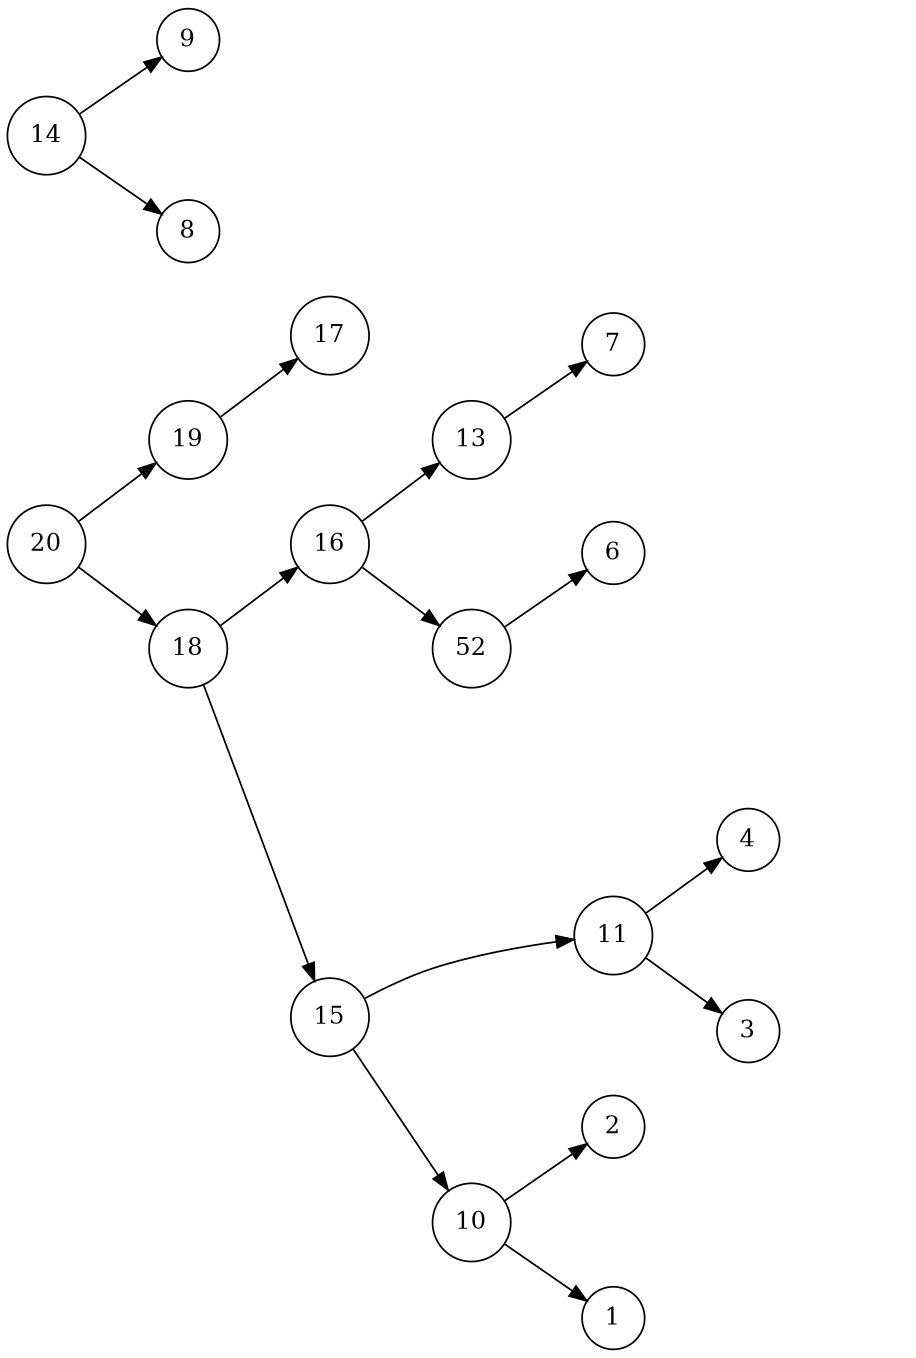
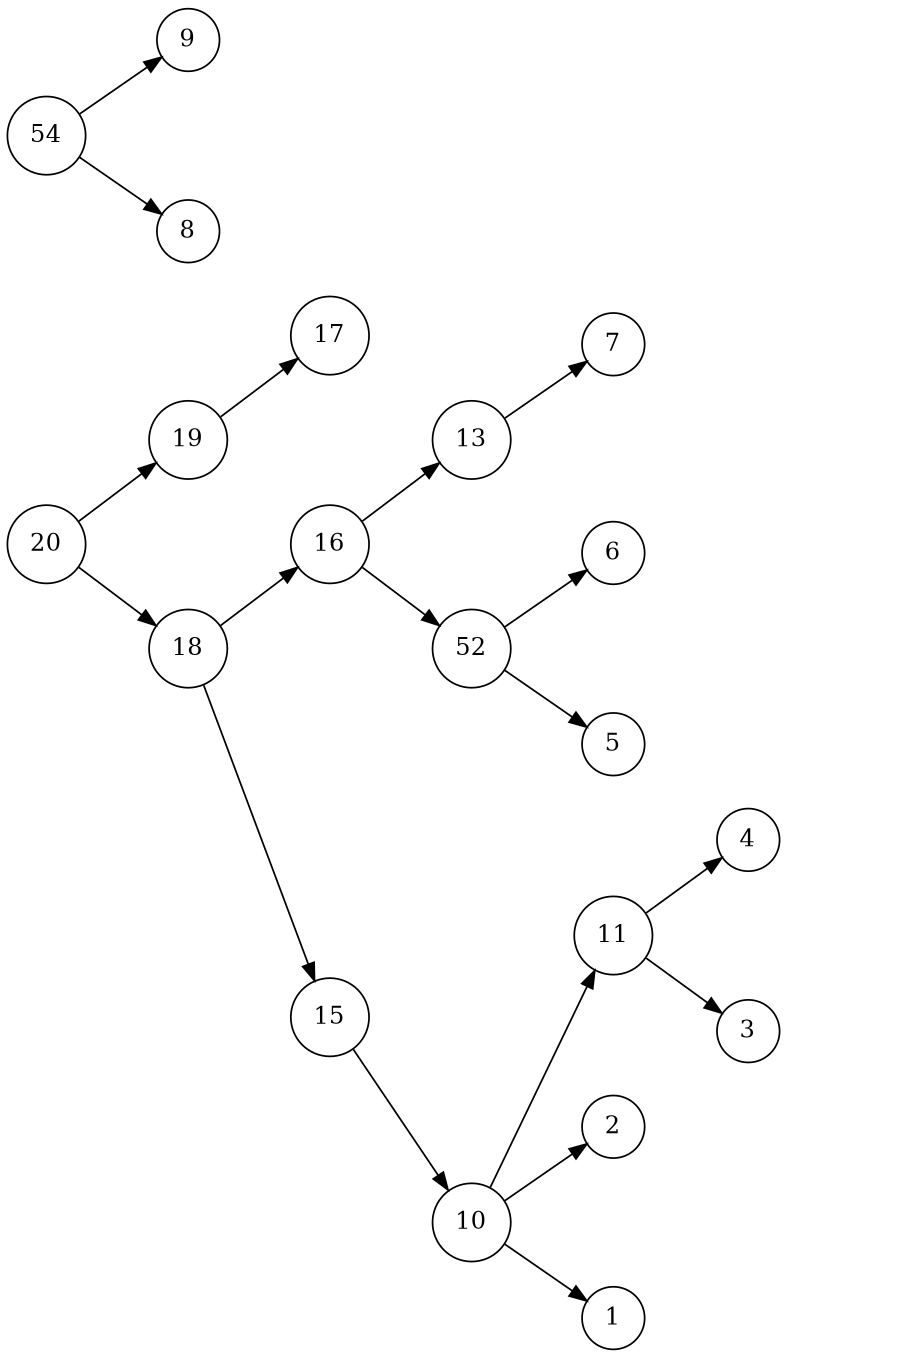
node "14": label "14" -> "54"
node "5": added
edge "15" -> "11": now "10" -> "11"
